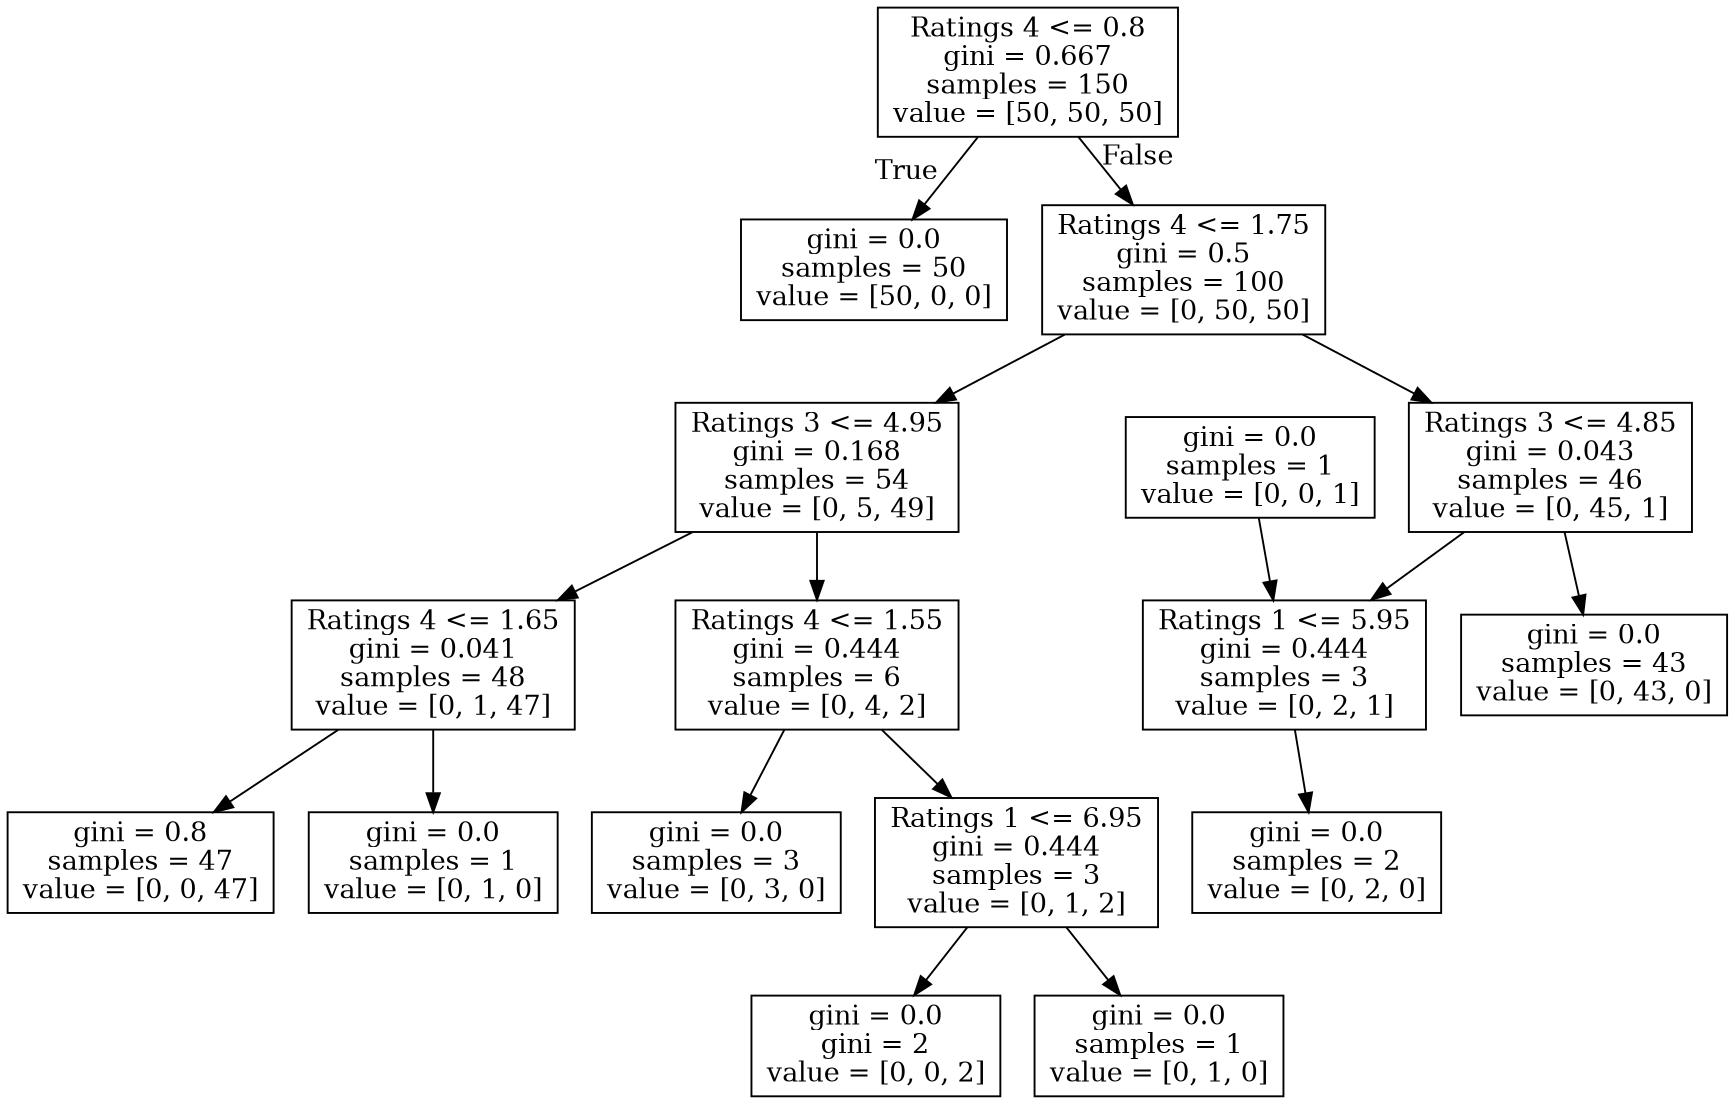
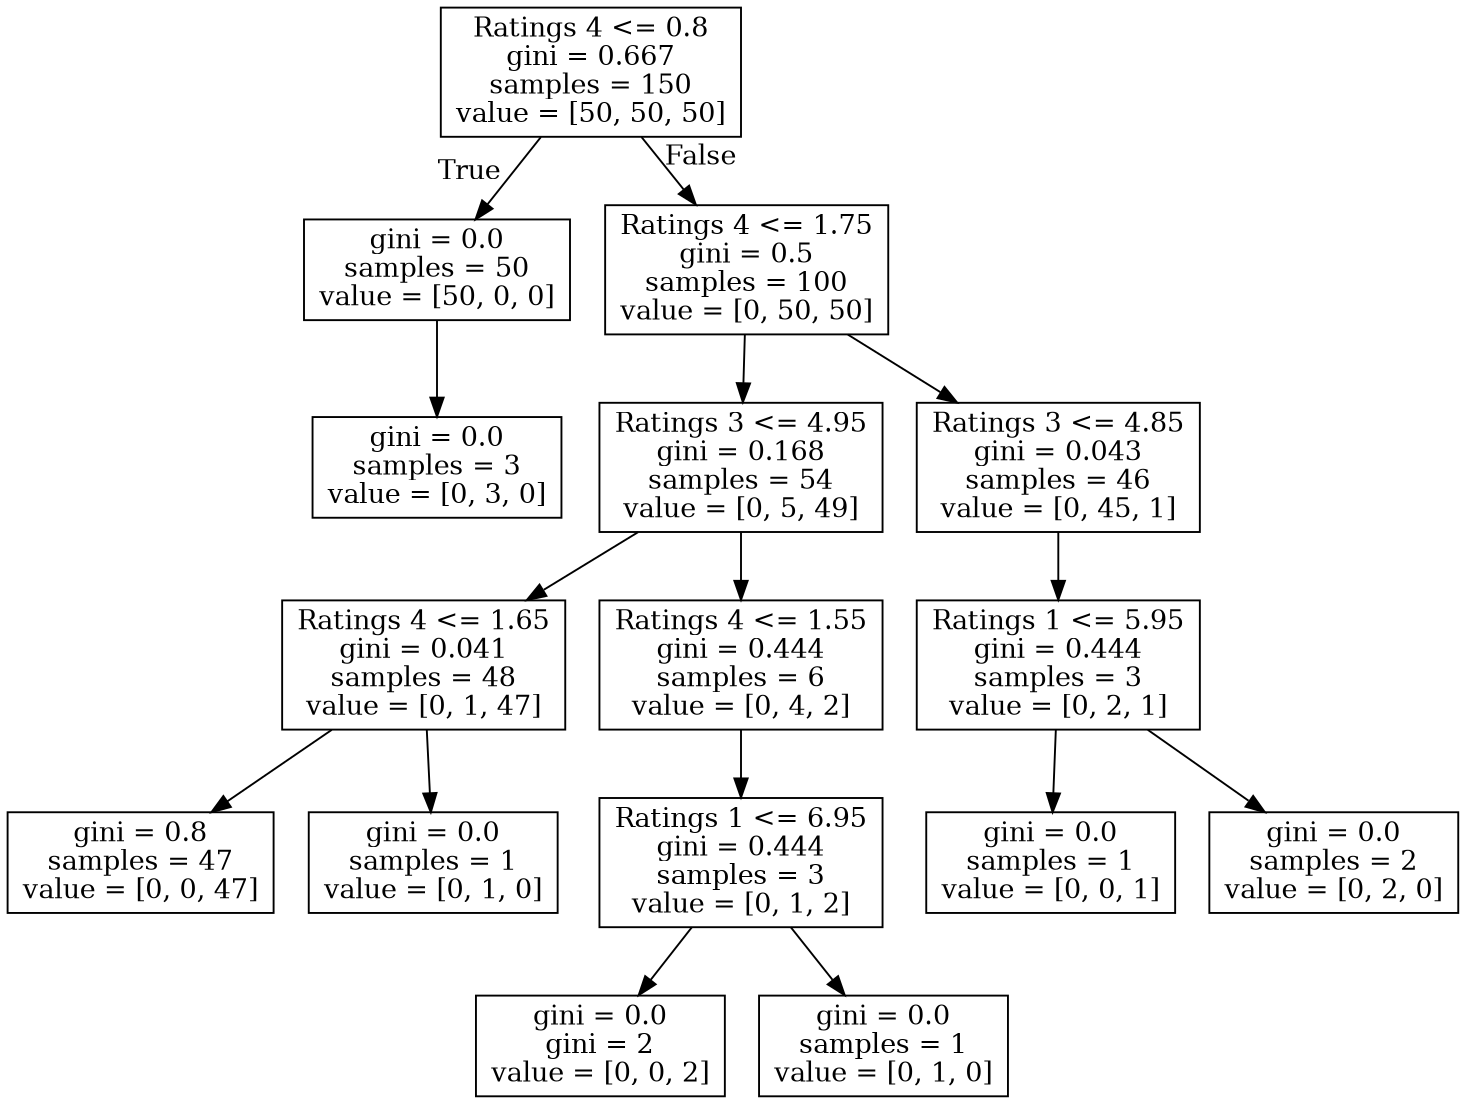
edge "gini = 0.0 samples = 1 value = [0, 0, 1]" -> "Ratings 1 <= 5.95 gini = 0.444 samples = 3 value = [0, 2, 1]": reversed
node "gini = 0.0 samples = 43 value = [0, 43, 0]": removed
edge "Ratings 4 <= 1.55 gini = 0.444 samples = 6 value = [0, 4, 2]" -> "gini = 0.0 samples = 3 value = [0, 3, 0]": now "gini = 0.0 samples = 50 value = [50, 0, 0]" -> "gini = 0.0 samples = 3 value = [0, 3, 0]"
